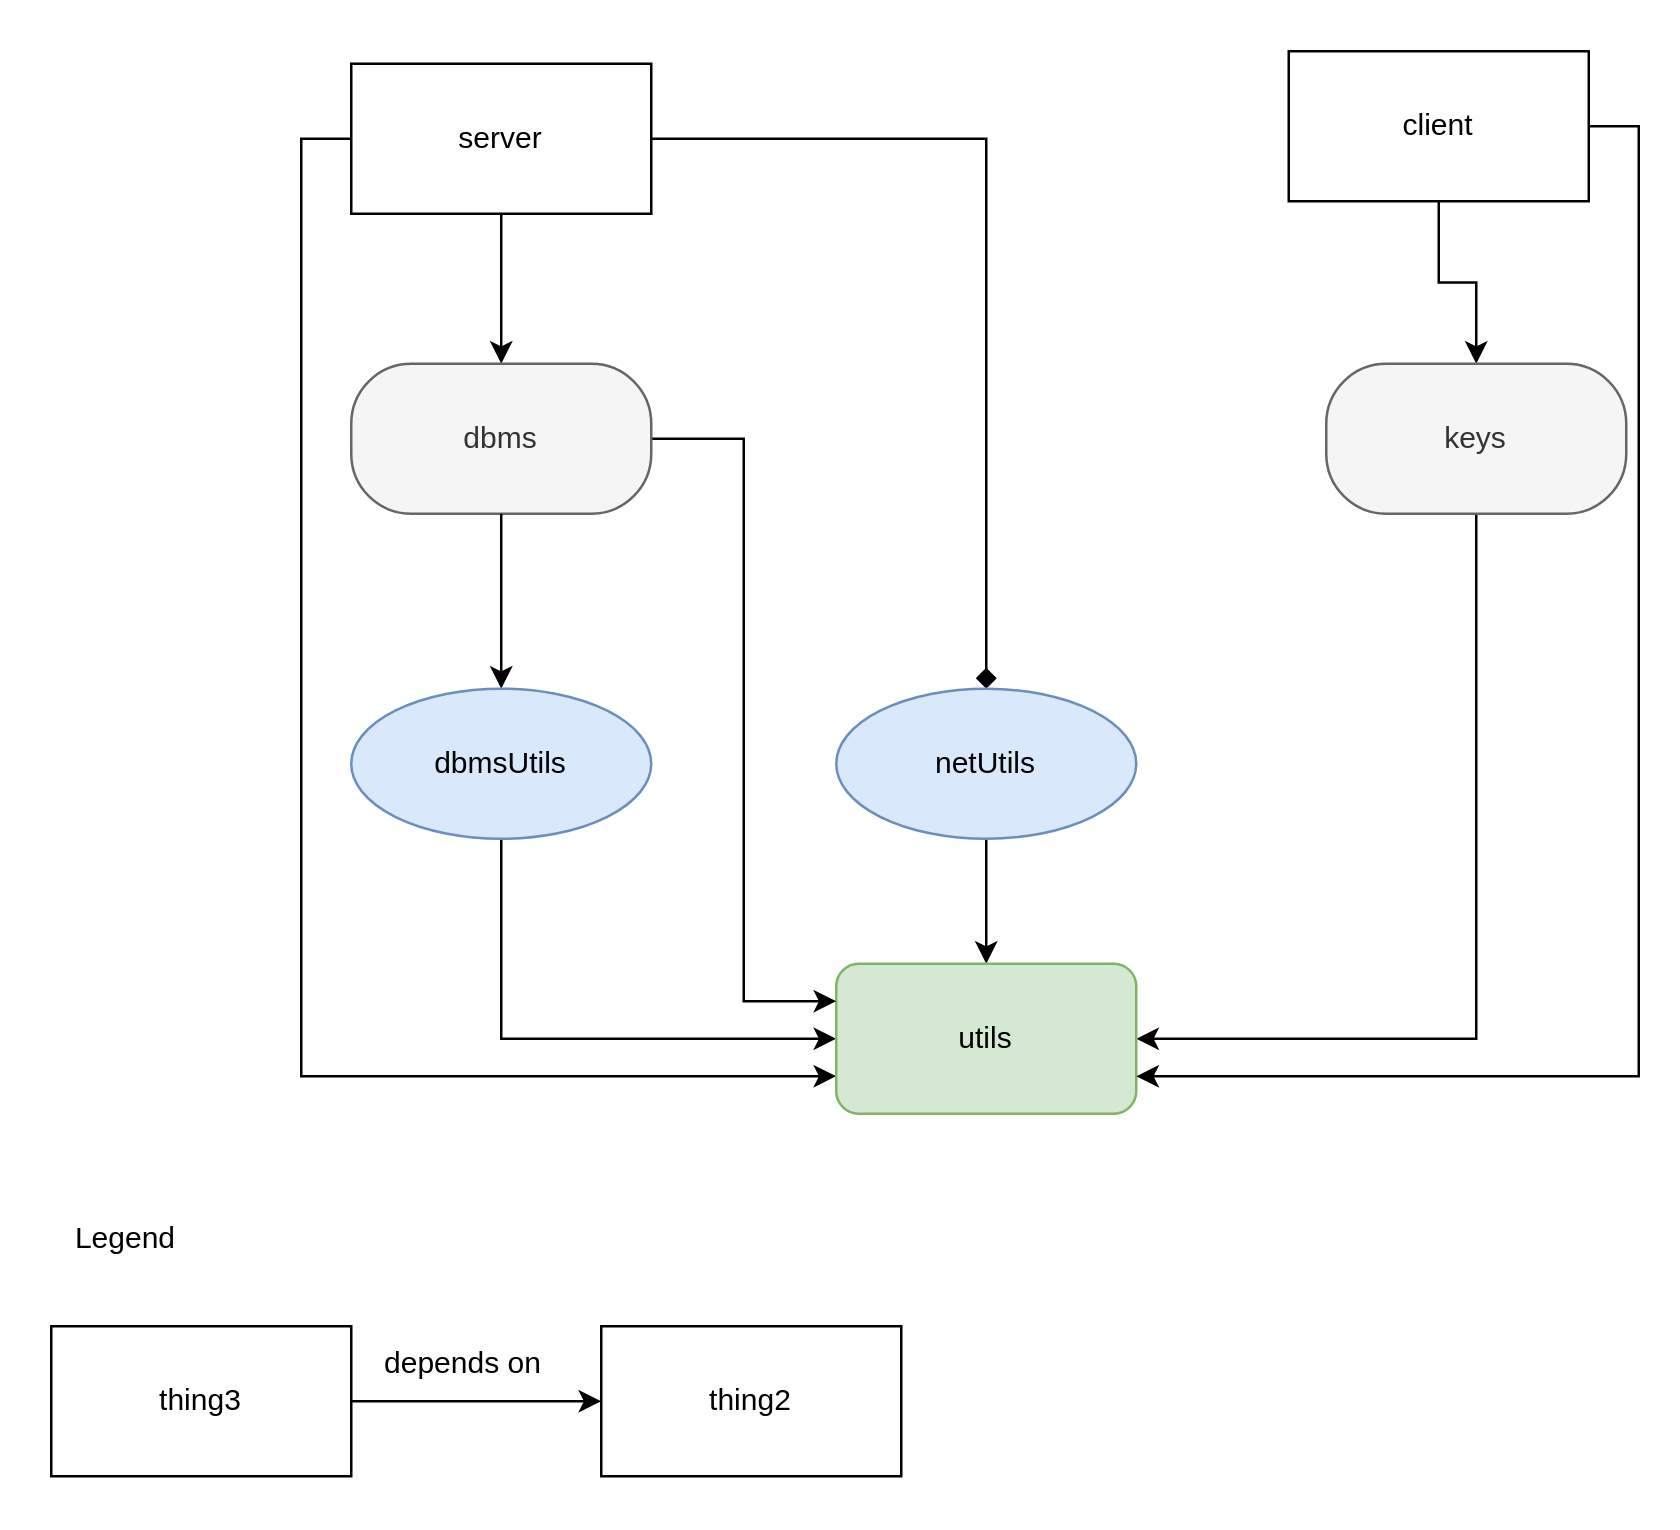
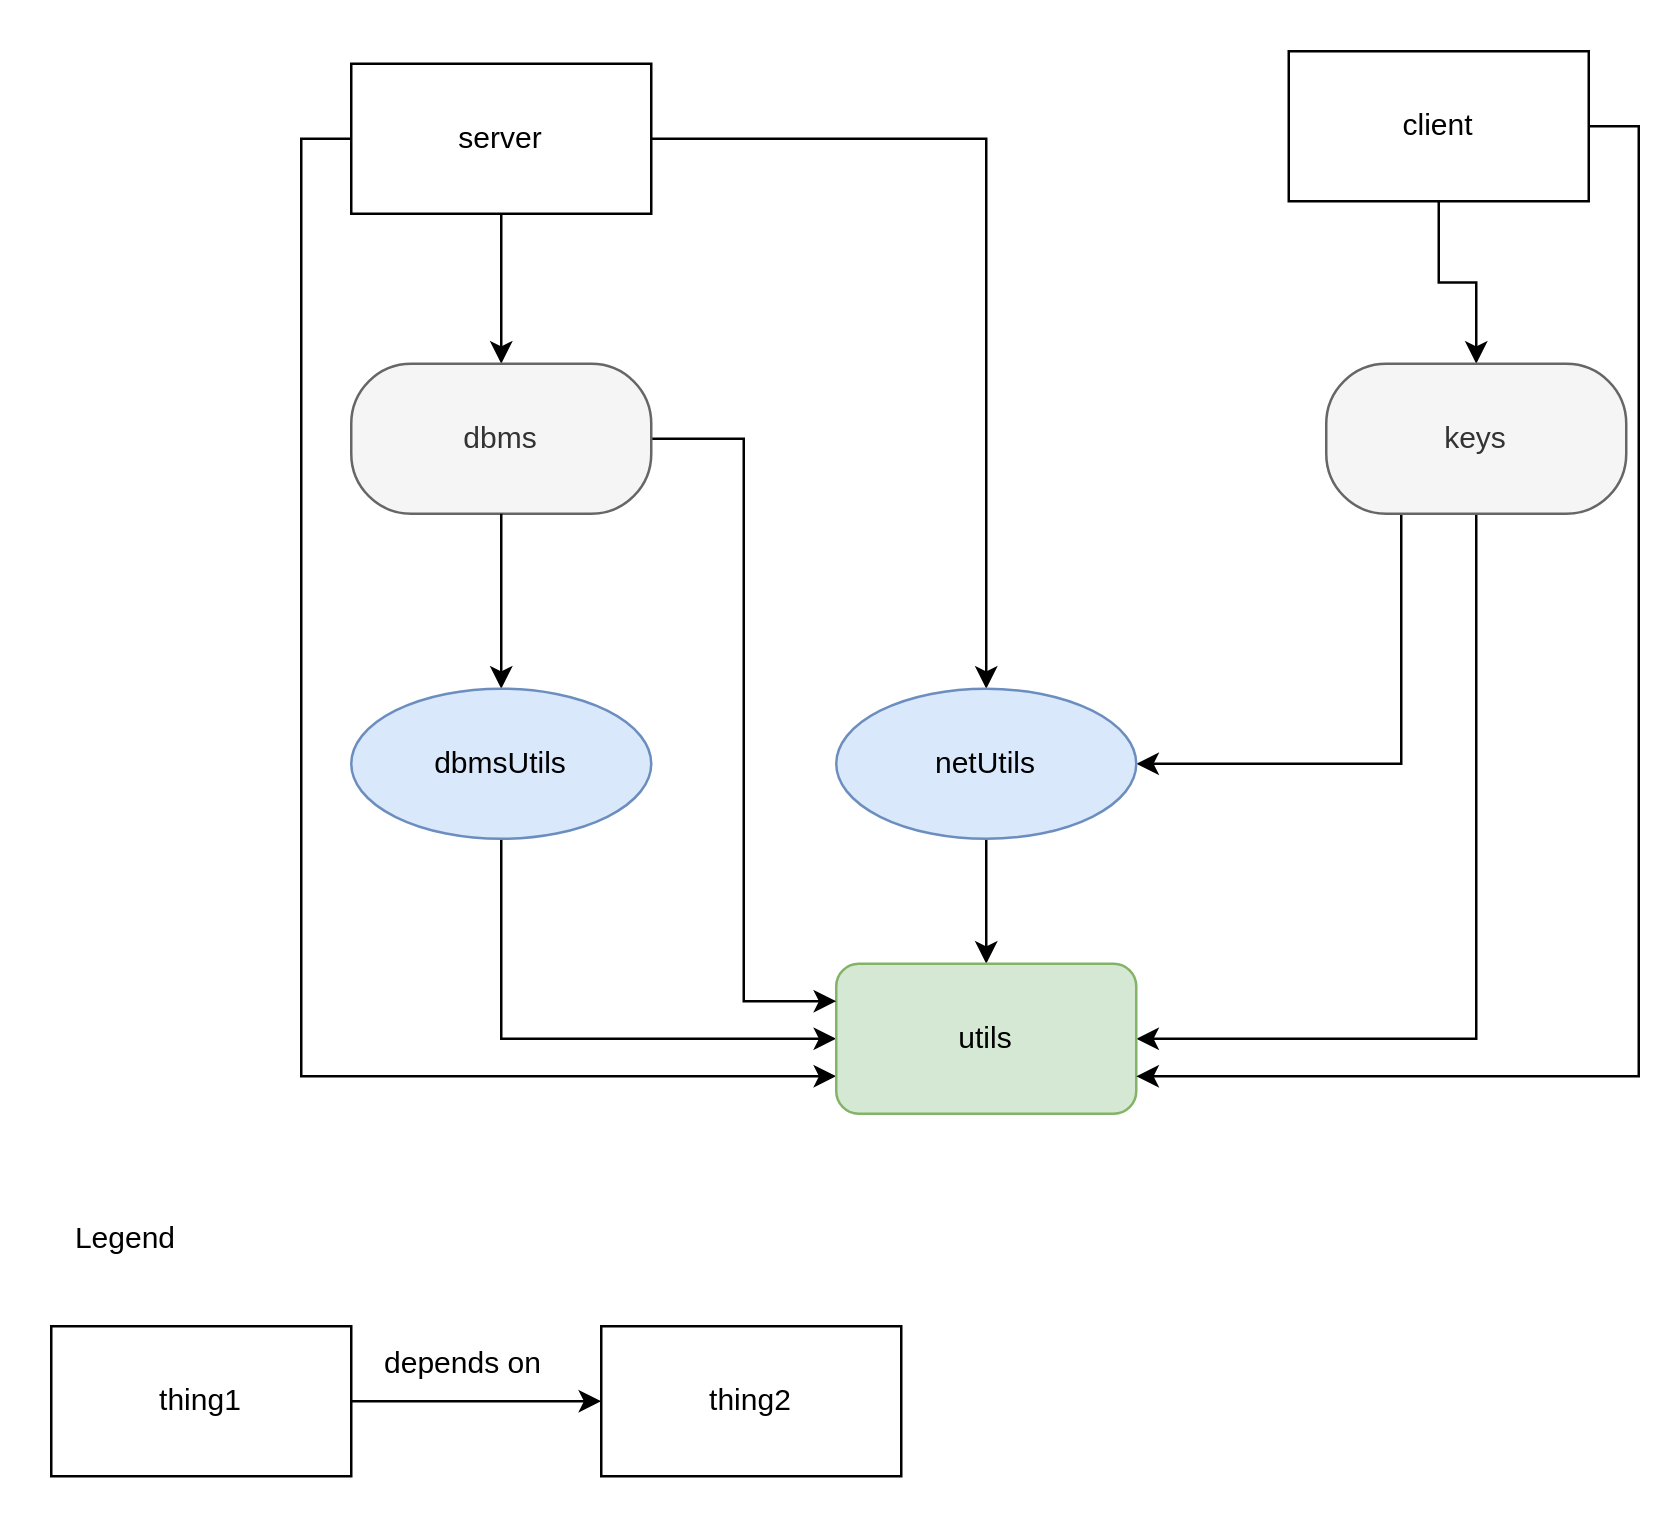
edge "server" -> "netUtils": arrowhead diamond -> classic
edge "keys" -> "netUtils": added
node "thing3": label "thing3" -> "thing1"
